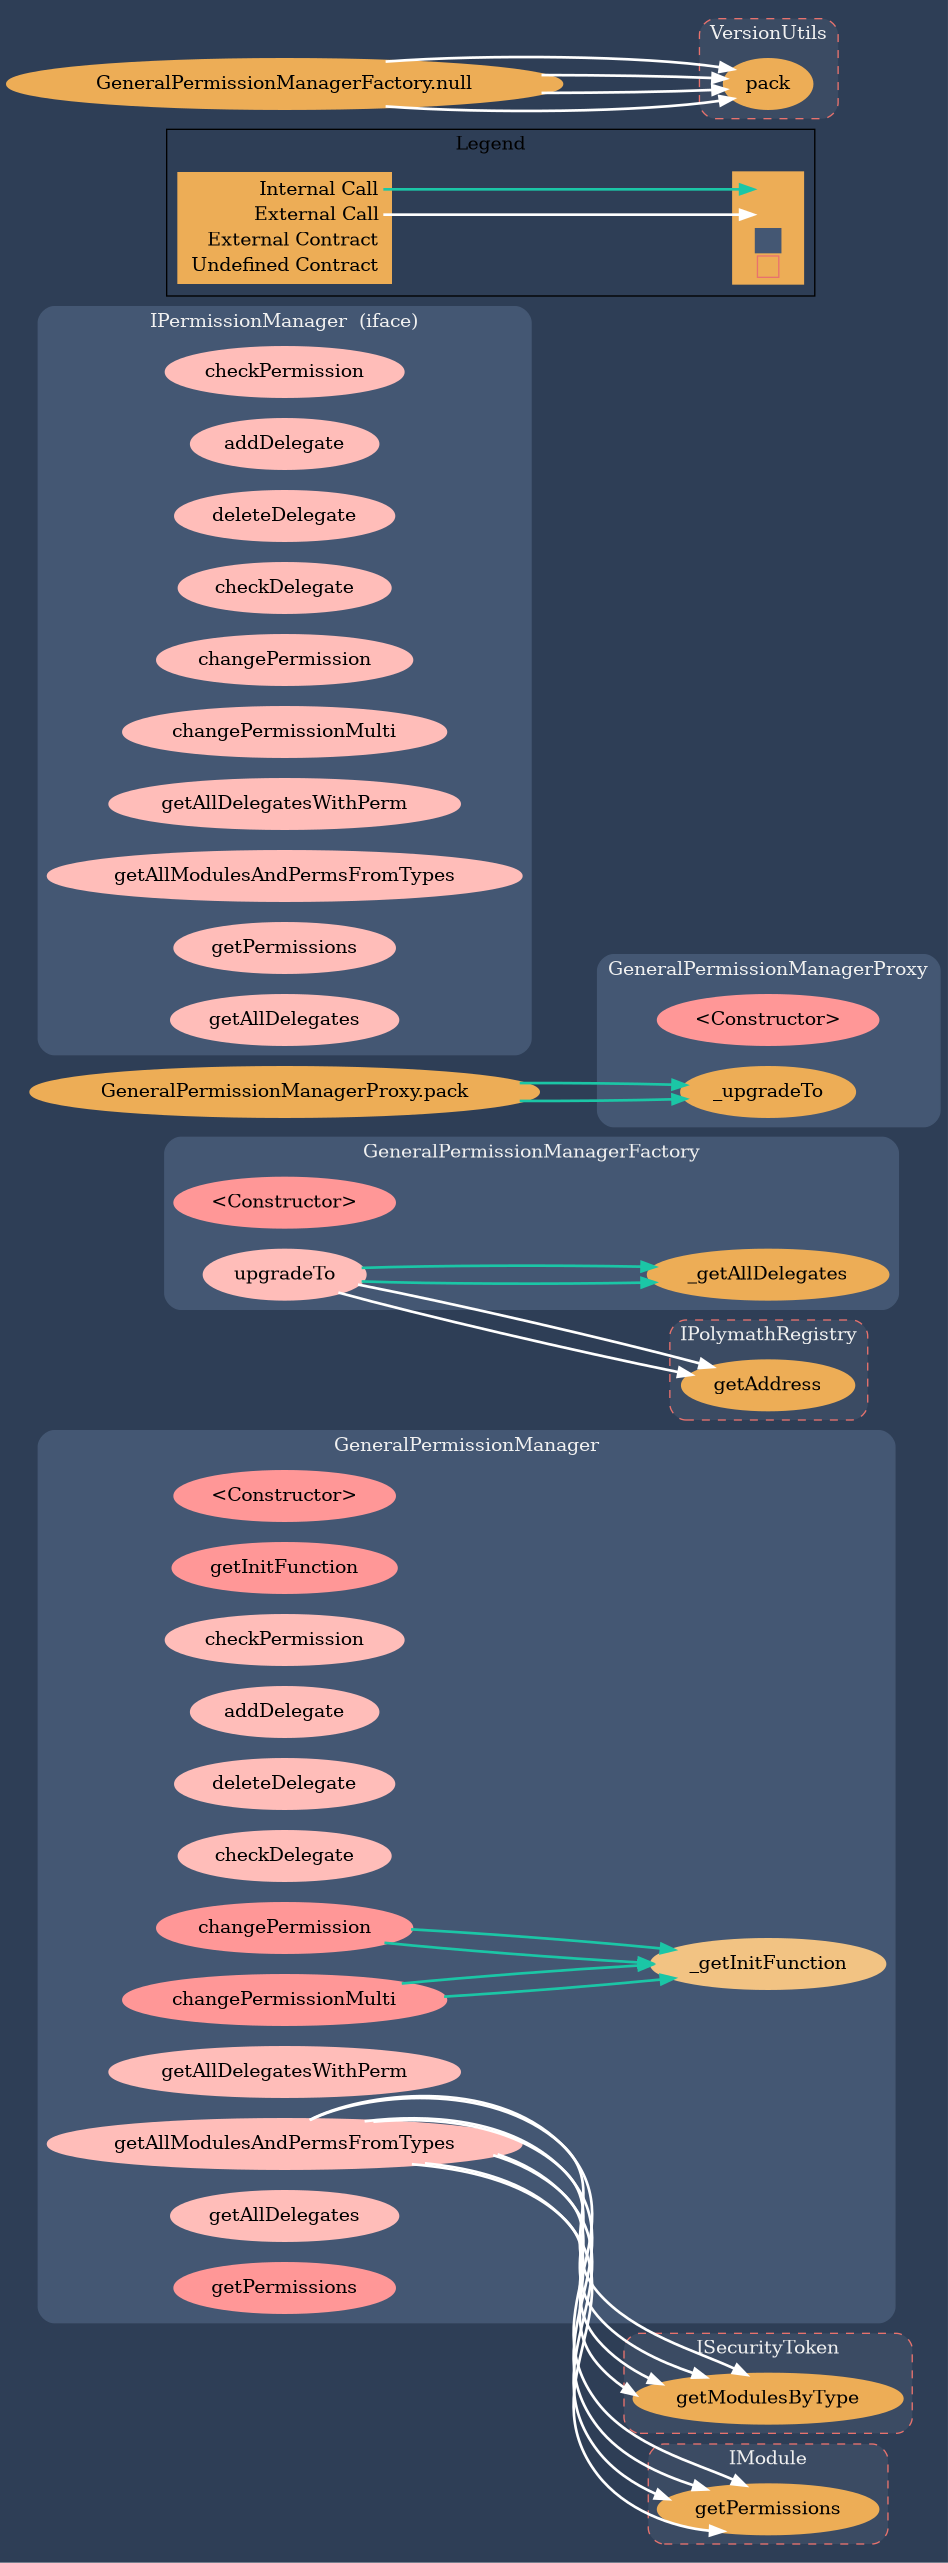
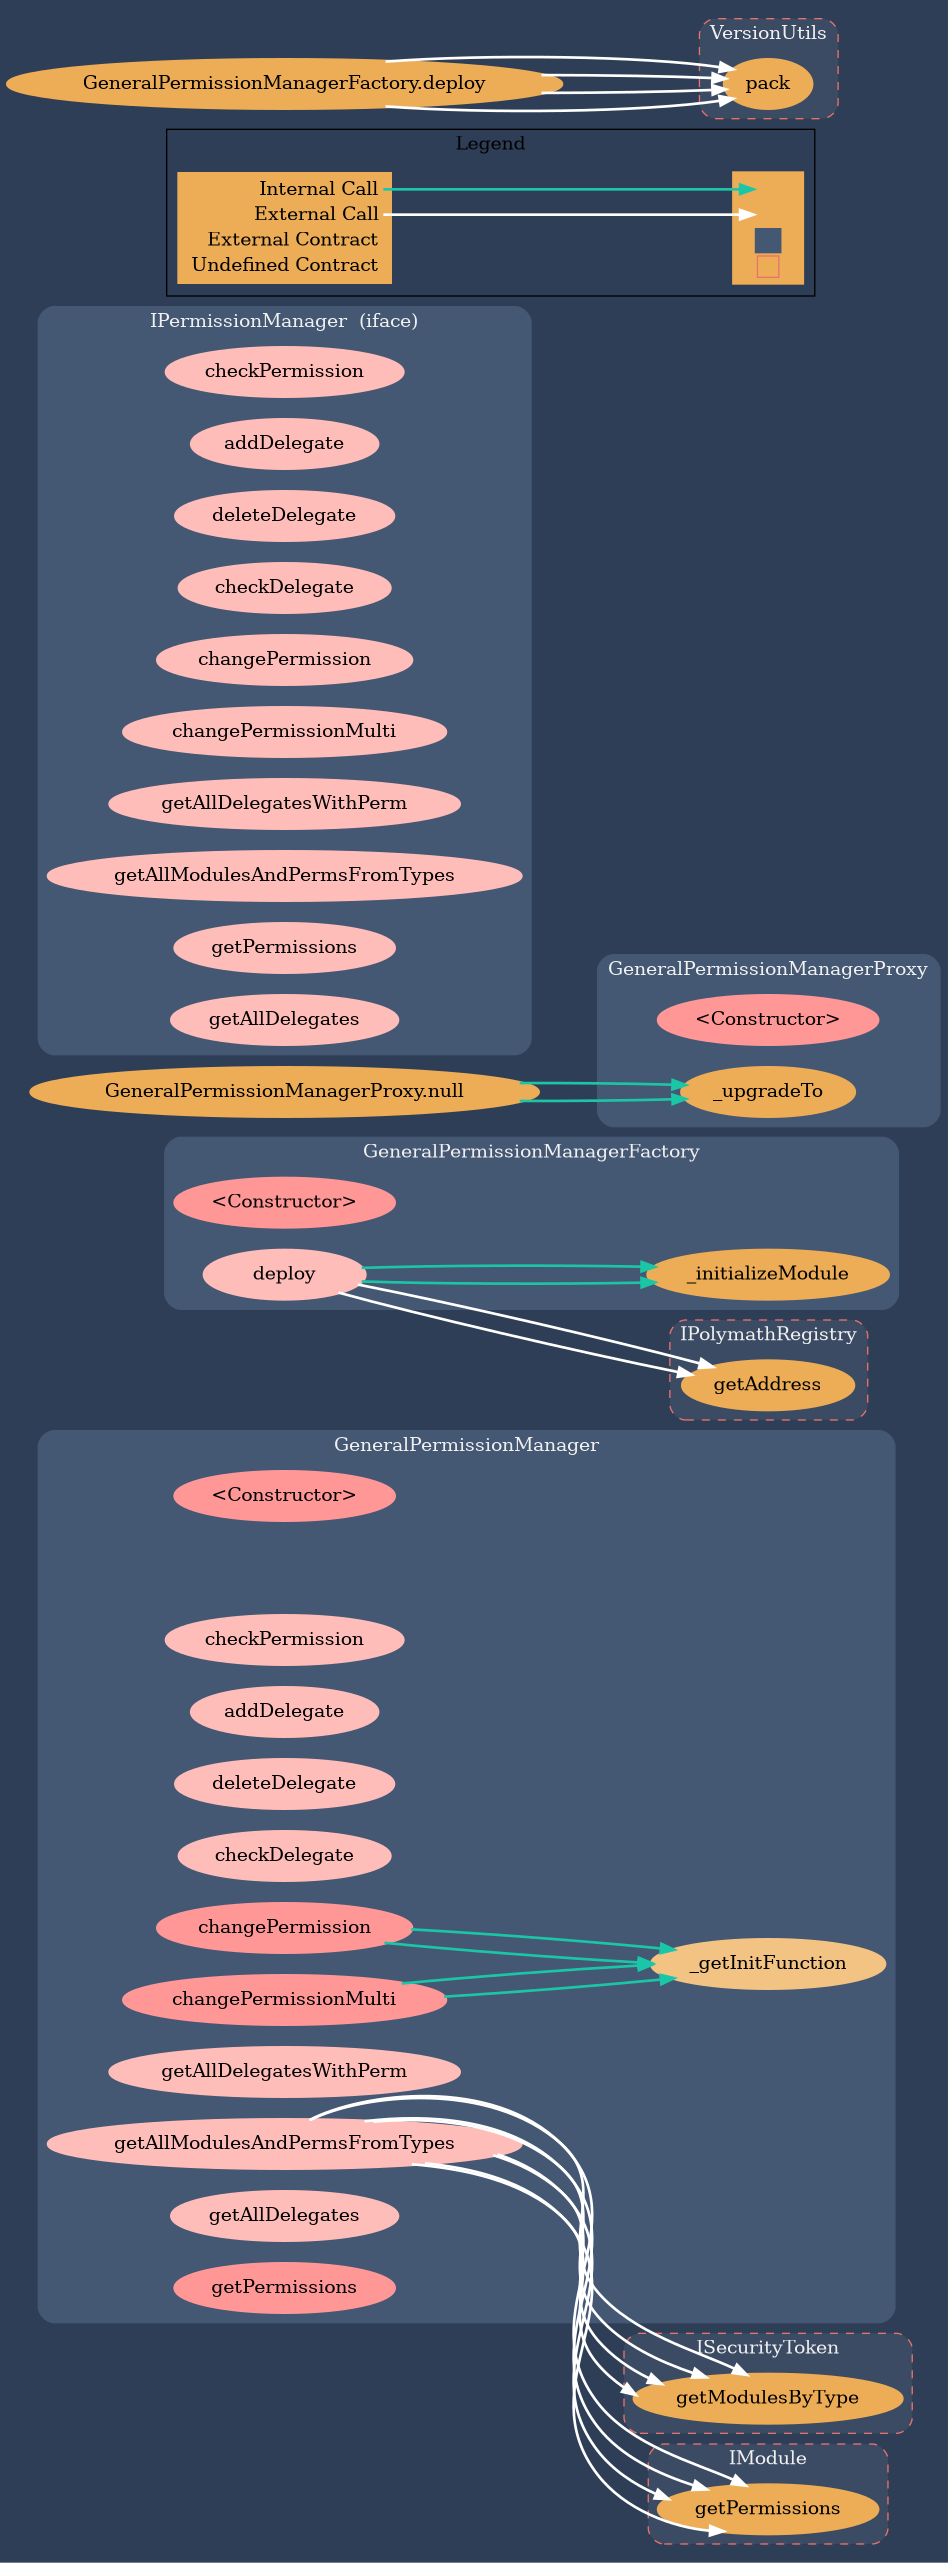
node "GeneralPermissionManagerFactory.null": label "GeneralPermissionManagerFactory.null" -> "GeneralPermissionManagerFactory.deploy"
node "GeneralPermissionManagerProxy.pack": label "GeneralPermissionManagerProxy.pack" -> "GeneralPermissionManagerProxy.null"
node "upgradeTo": label "upgradeTo" -> "deploy"
node "_getAllDelegates": label "_getAllDelegates" -> "_initializeModule"
node "getInitFunction": removed
